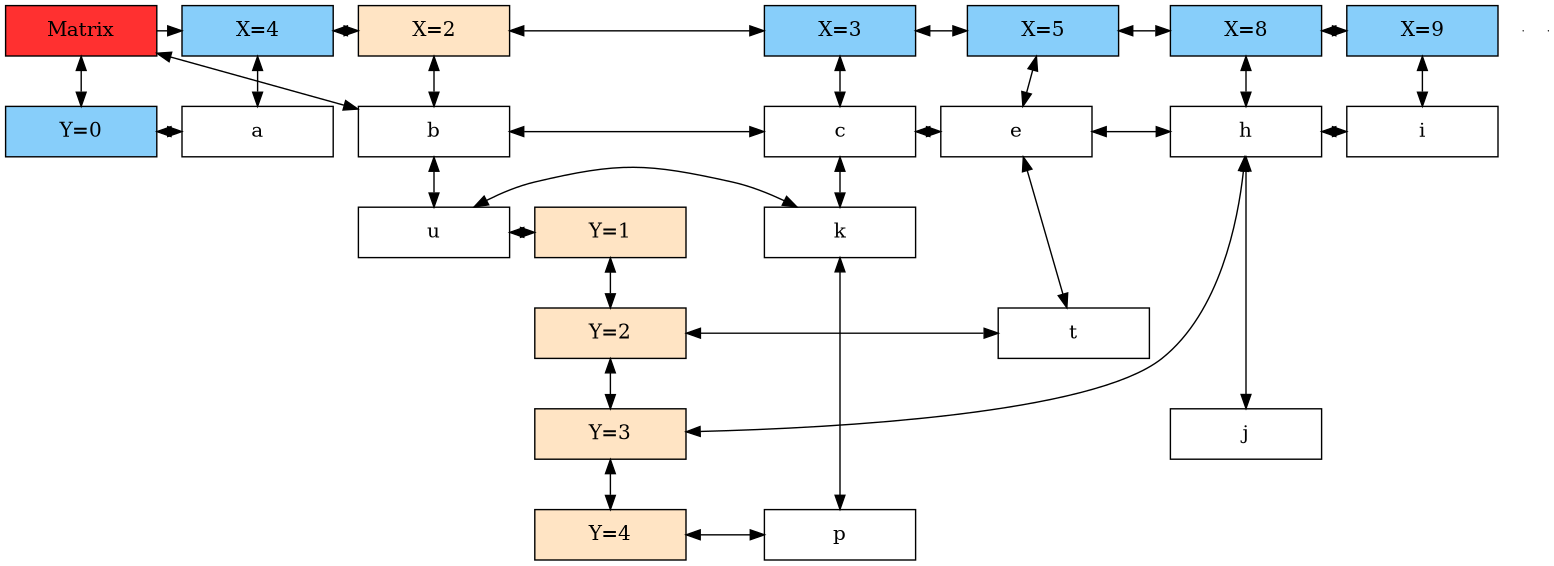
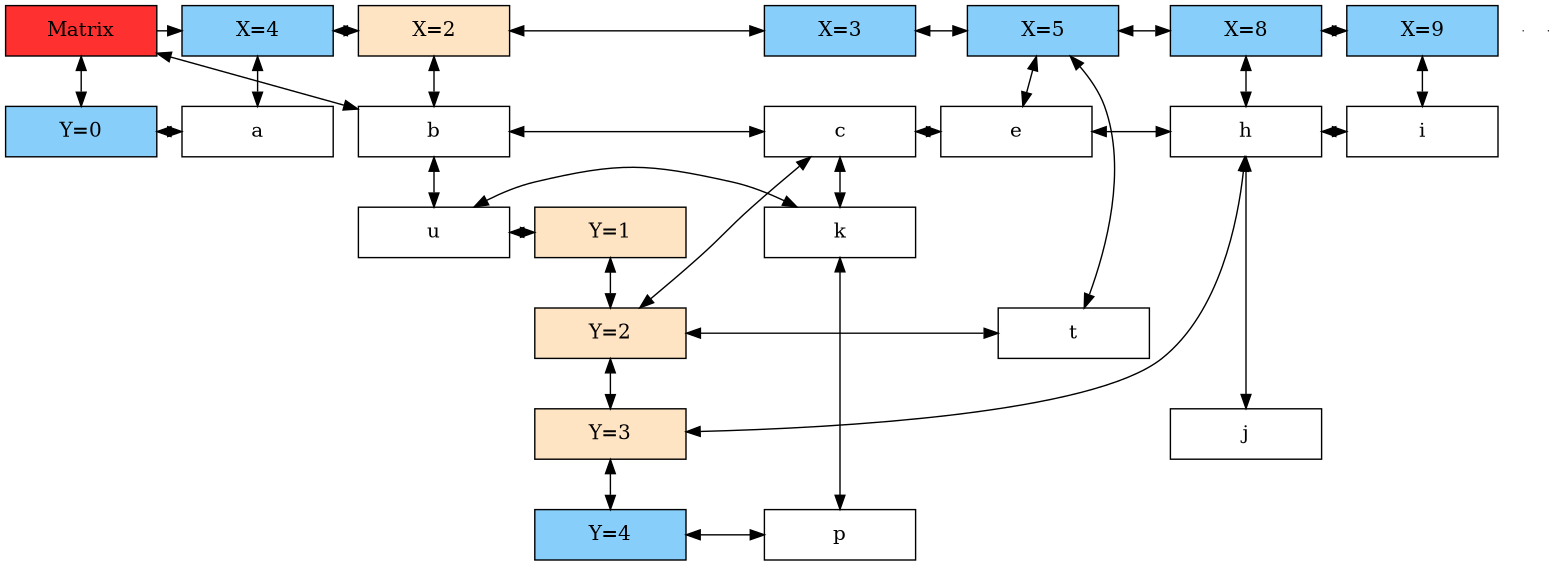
edge "X=3" -- "c": now "Y=2" -- "c"
edge "e" -- "t": now "X=5" -- "t"
node "Y=4": fillcolor bisque1 -> lightskyblue
